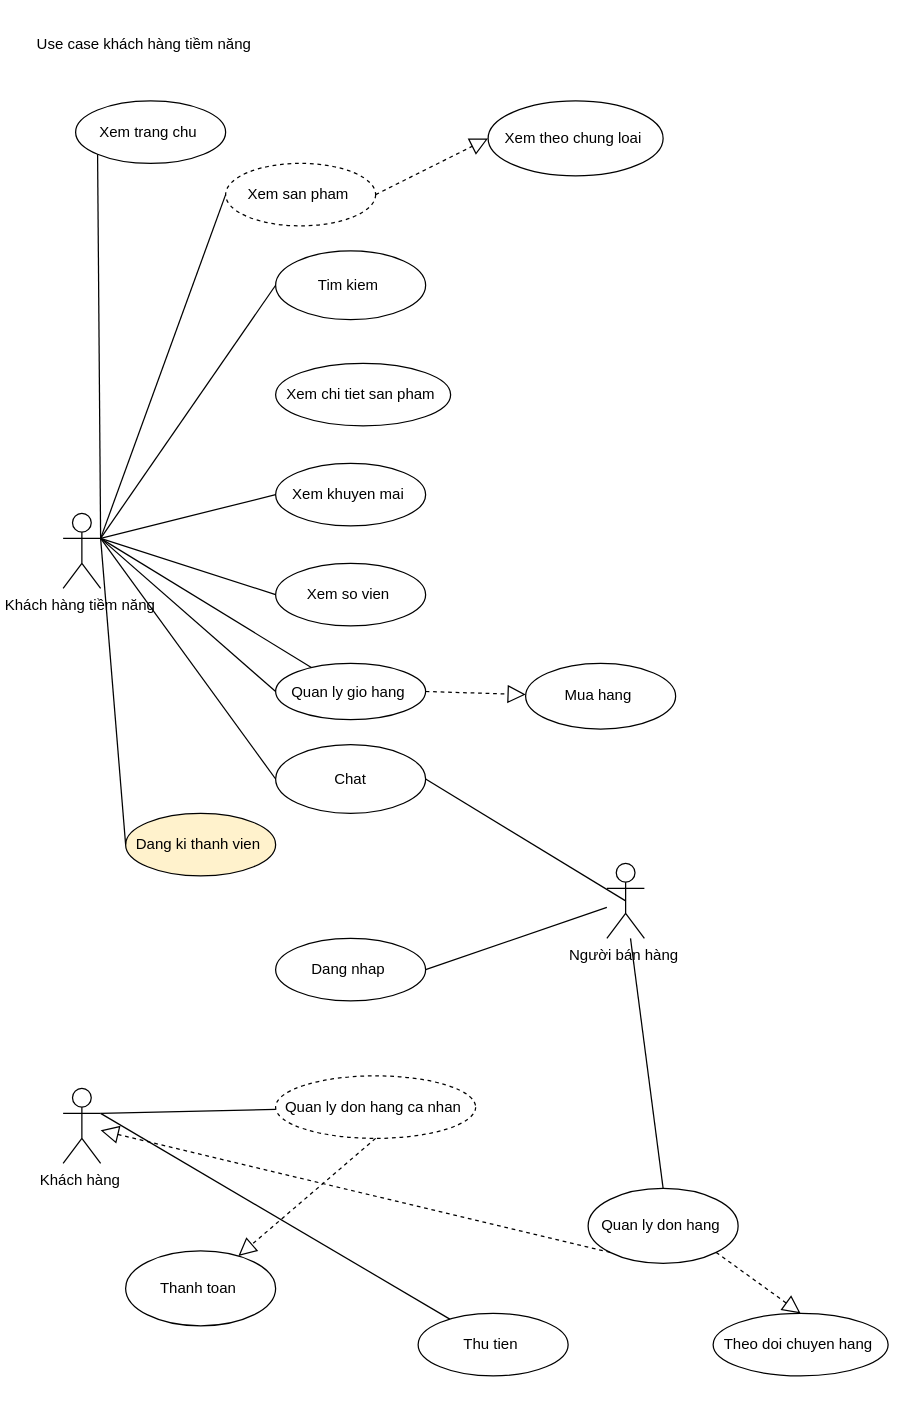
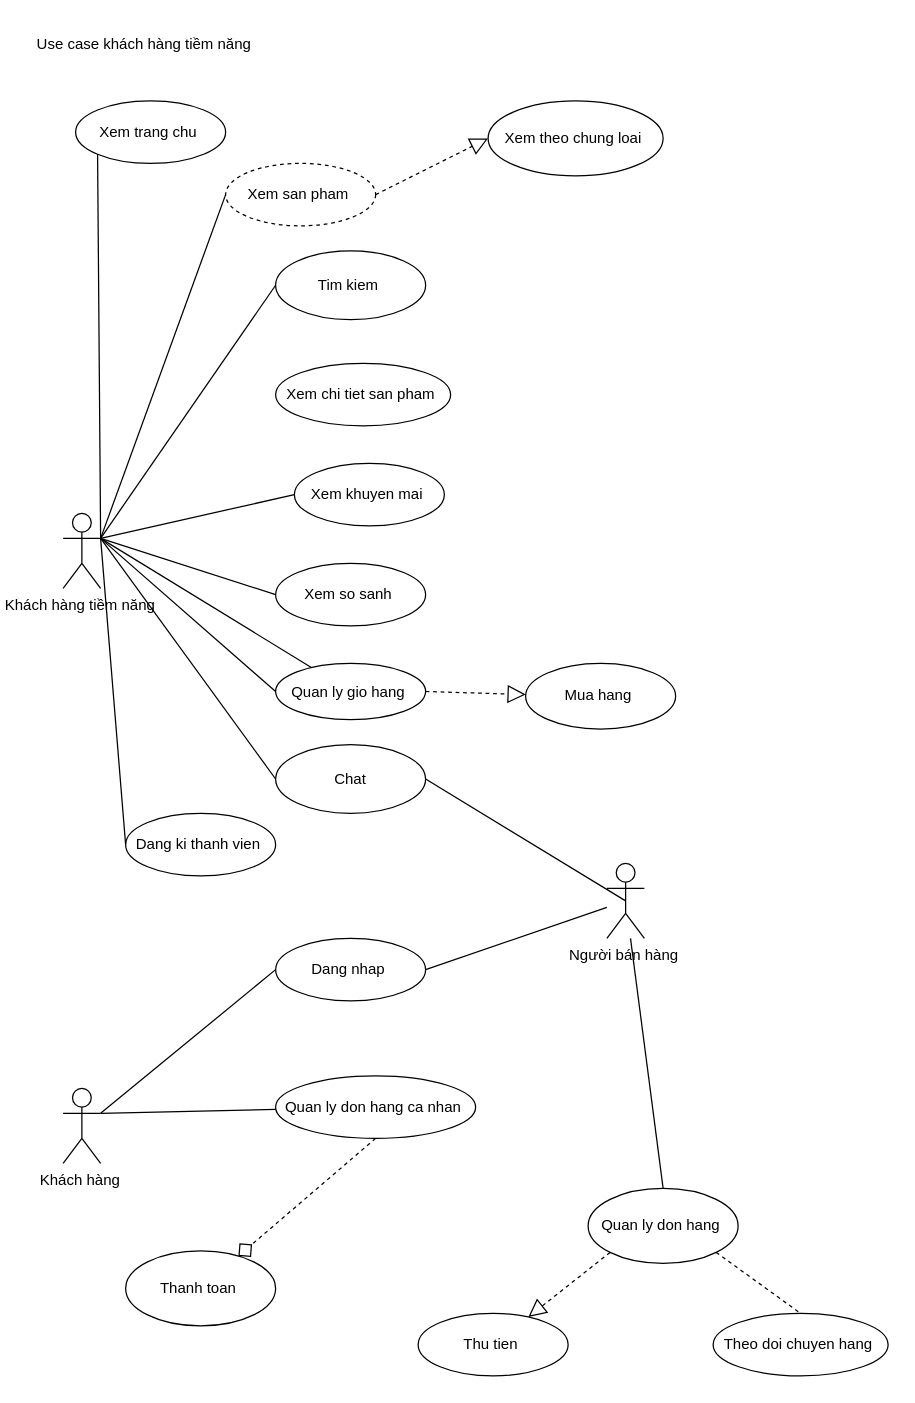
node "Xem khuyen mai": moved (351, 494) -> (369, 494)
node "Xem so vien": label "Xem so vien" -> "Xem so sanh"
node "Dang ki thanh vien": fillcolor #fff2cc -> #ffffff
node "Quan ly don hang ca nhan": style dashed -> solid
edge "Quan ly don hang" -> "Khách hàng": now "Quan ly don hang" -> "Thu tien"
edge "Khách hàng" -- "Thu tien": now "Khách hàng" -- "Dang nhap"
edge "Quan ly don hang ca nhan" -> "Thanh toan": arrowhead block -> diamond
edge "Quan ly don hang" -> "Theo doi chuyen hang": arrowhead block -> none
